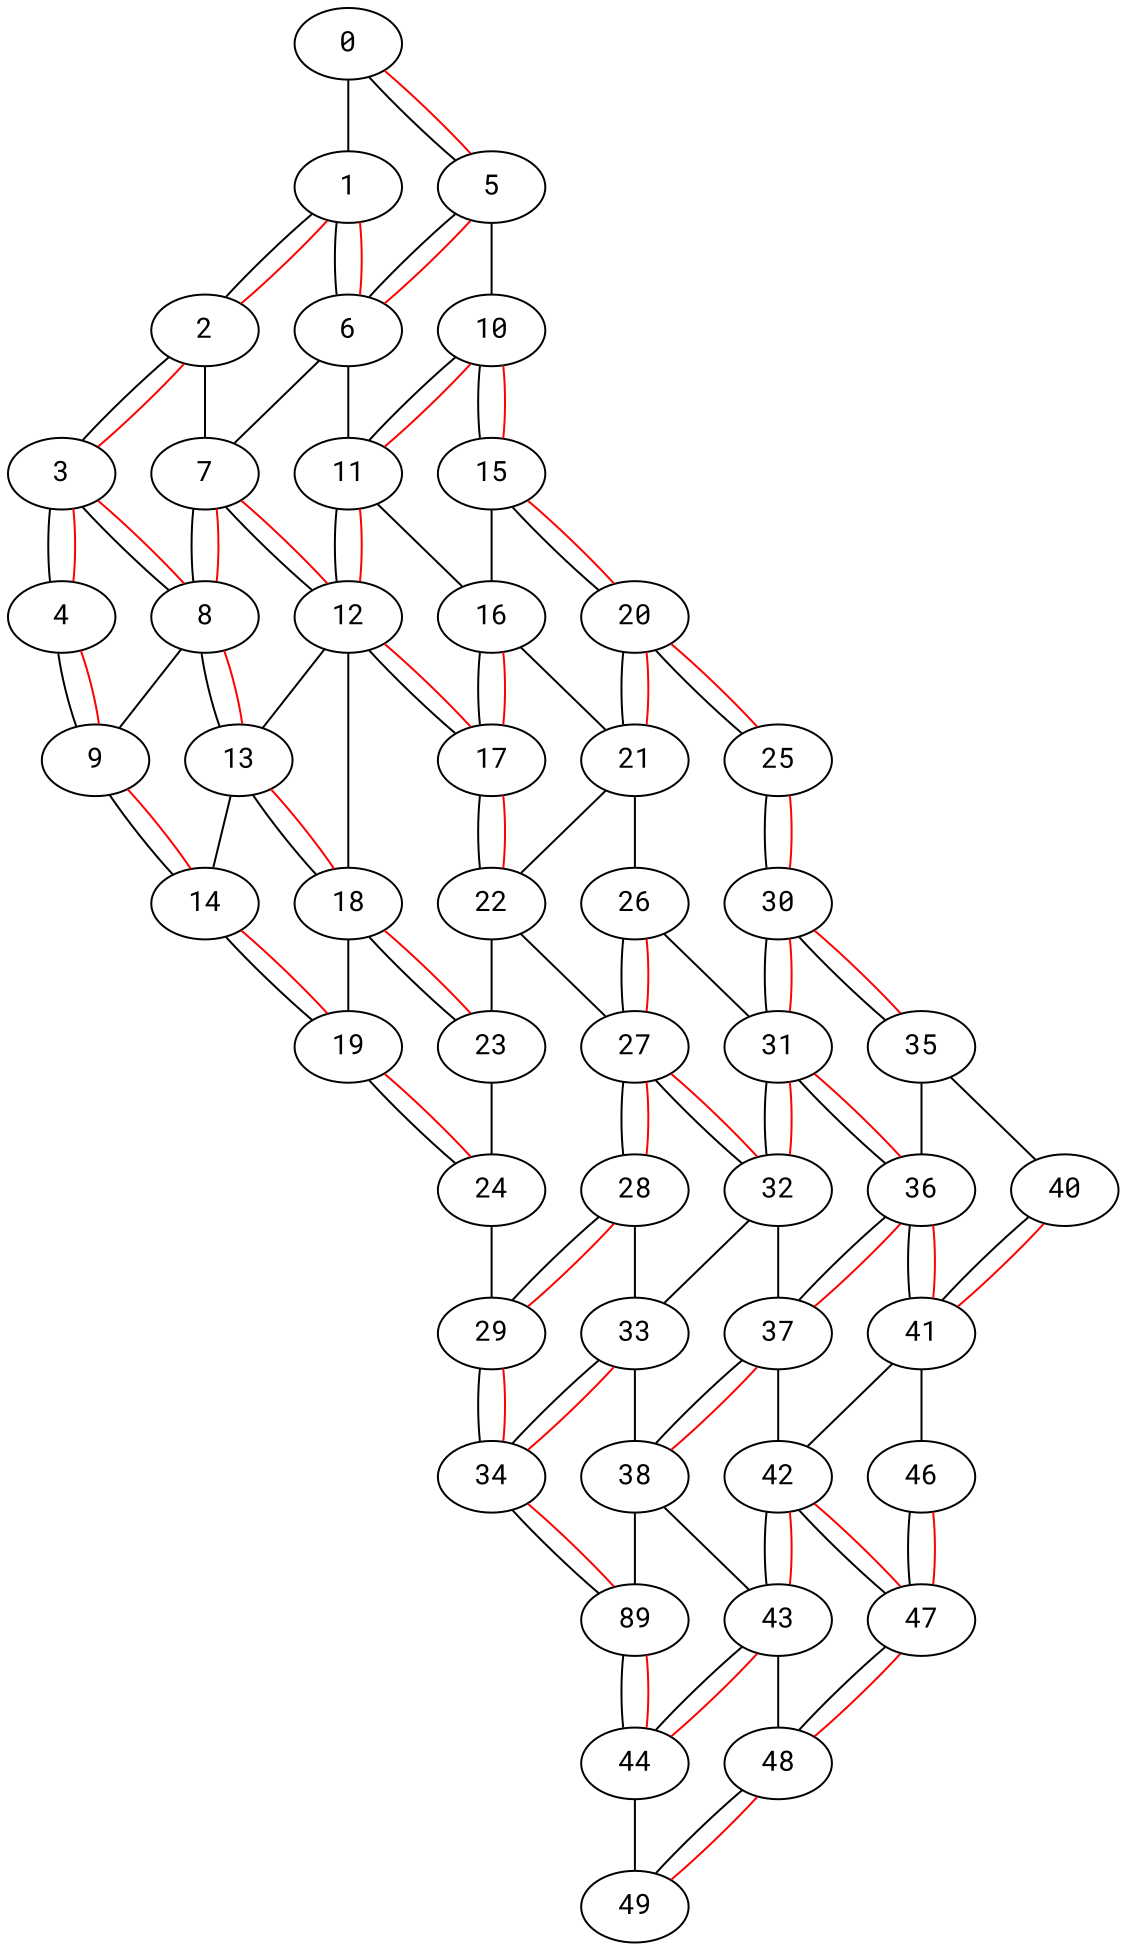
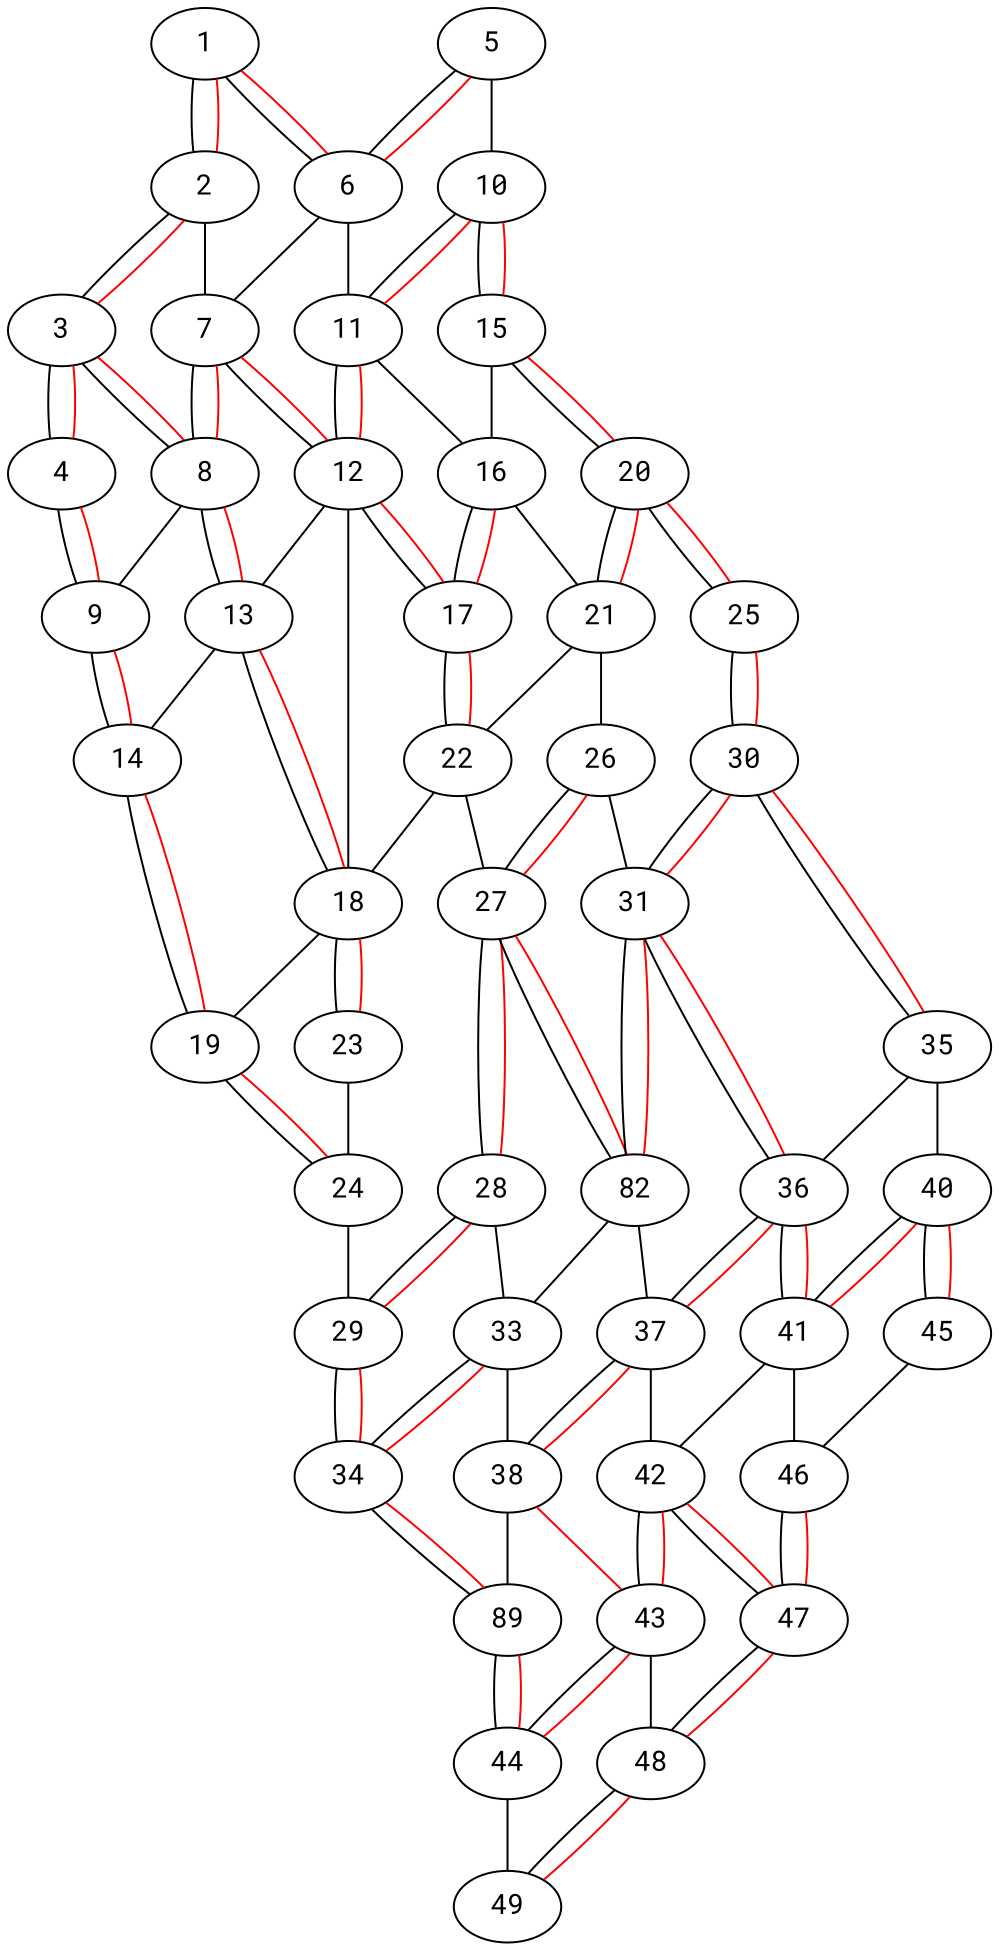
node "0": removed
edge "22" -- "23": now "22" -- "18"
node "32": label "32" -> "82"
node "45": added
edge "38" -- "43": color black -> red
